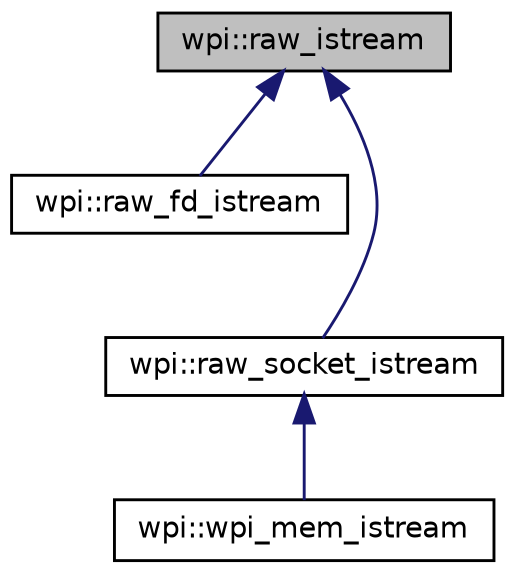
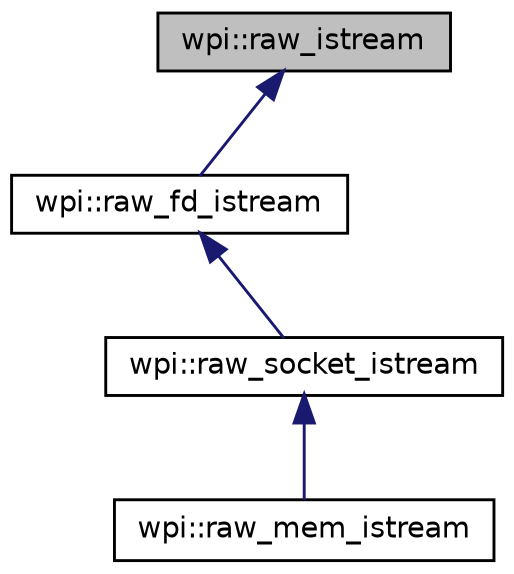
edge "wpi::raw_socket_istream" -> "wpi::raw_istream": now "wpi::raw_socket_istream" -> "wpi::raw_fd_istream"
node "wpi::wpi_mem_istream": label "wpi::wpi_mem_istream" -> "wpi::raw_mem_istream"
